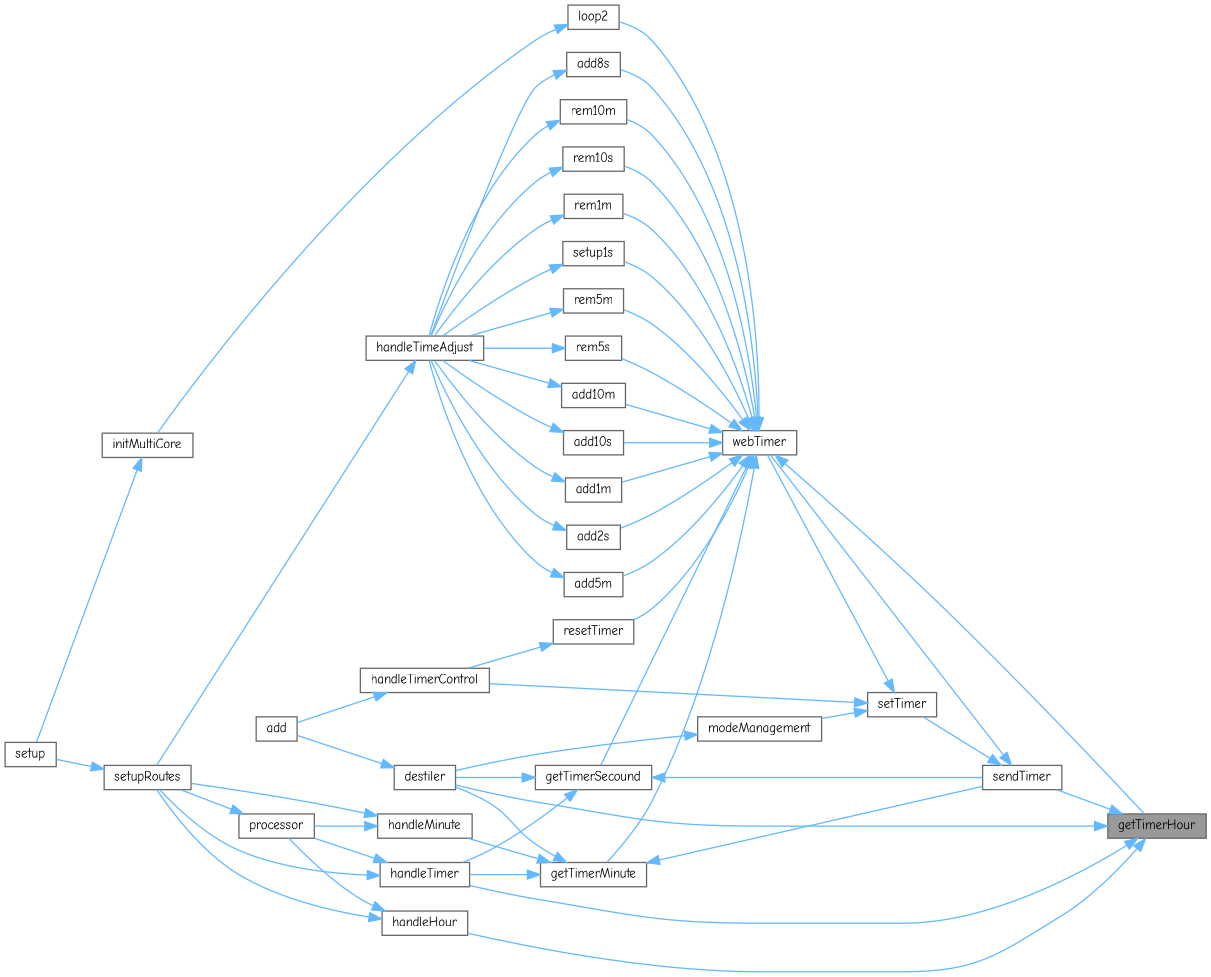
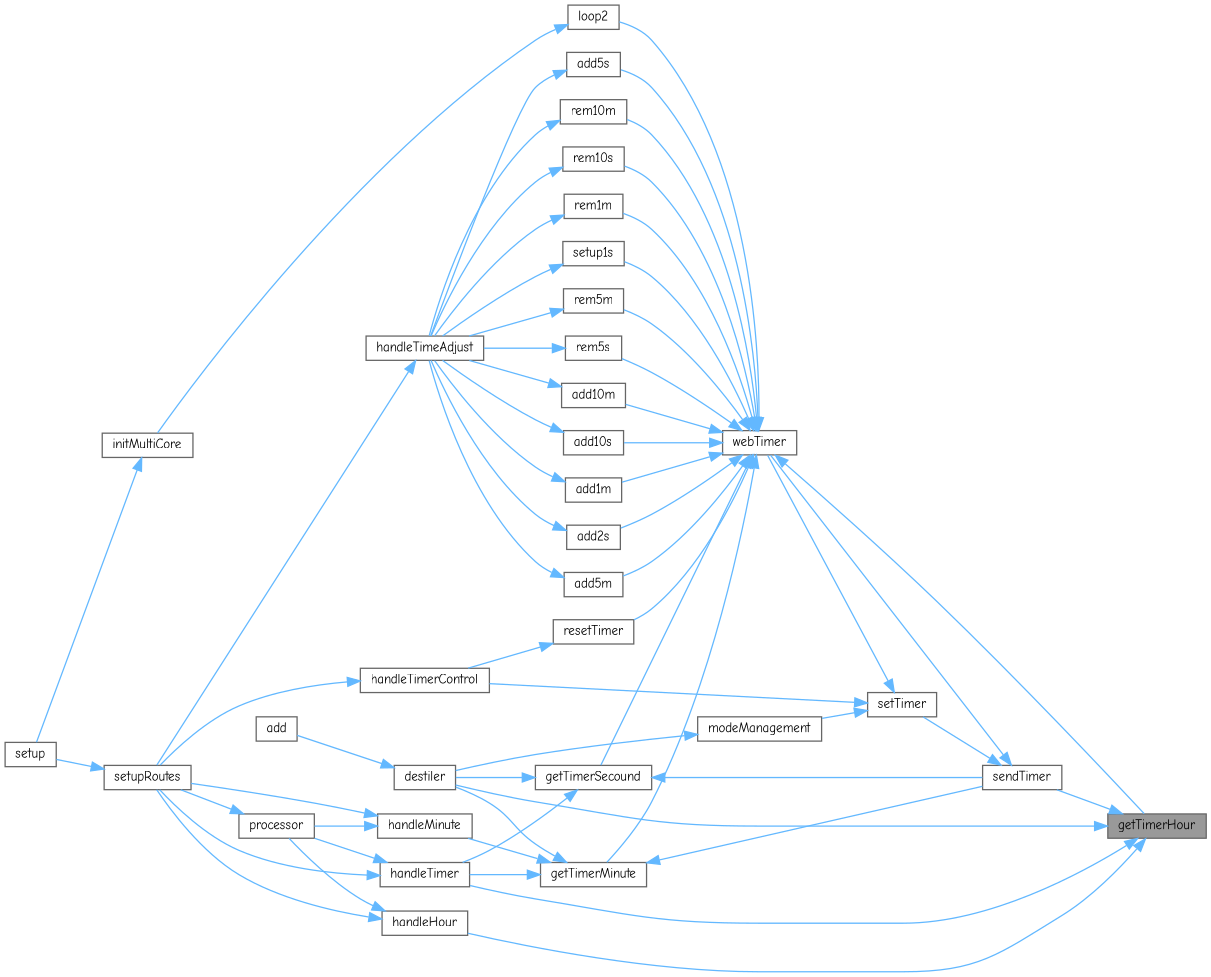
node "add8s": label "add8s" -> "add5s"
edge "add" -> "handleTimerControl": now "setupRoutes" -> "handleTimerControl"
